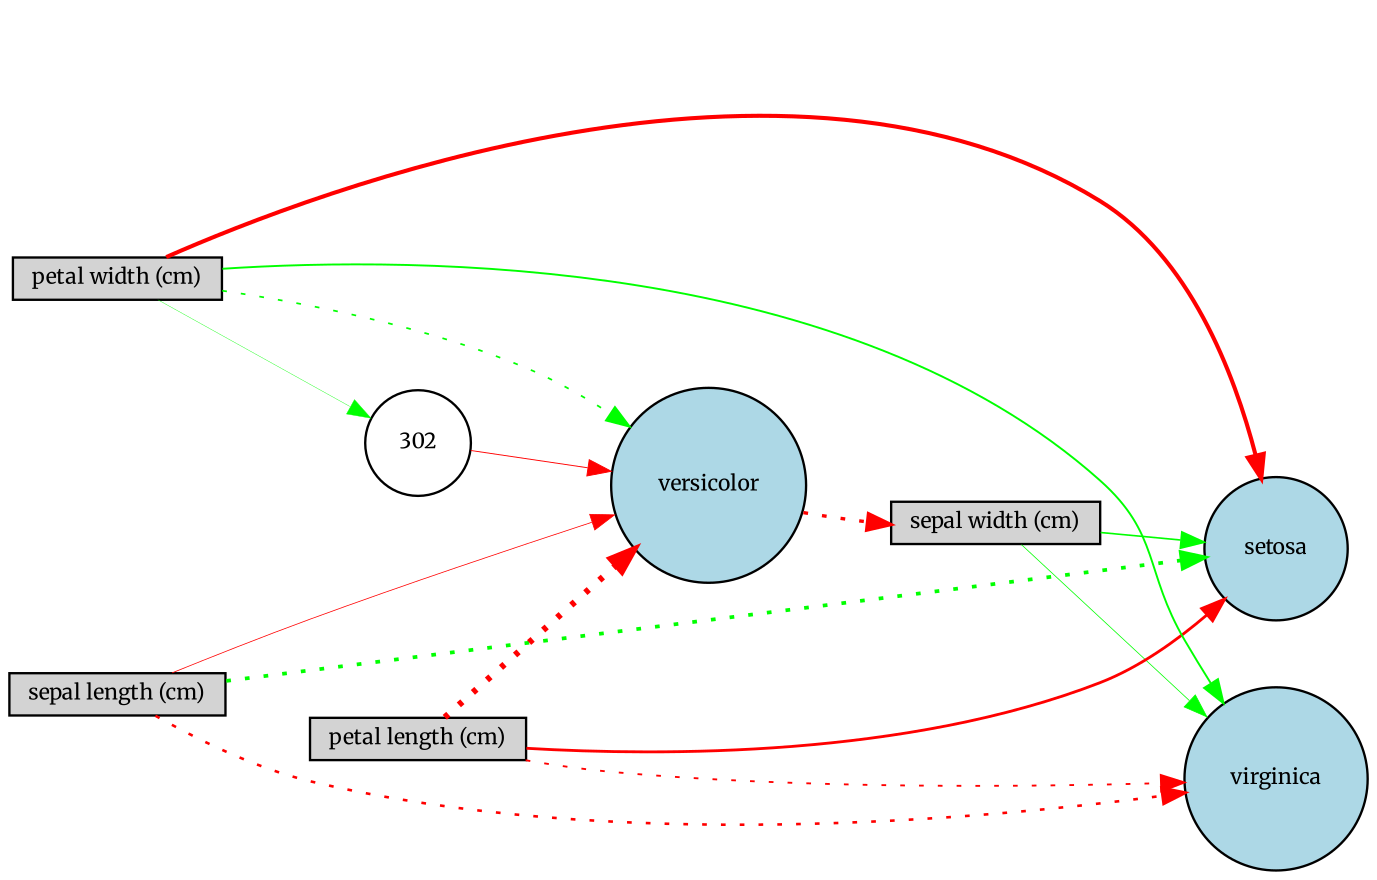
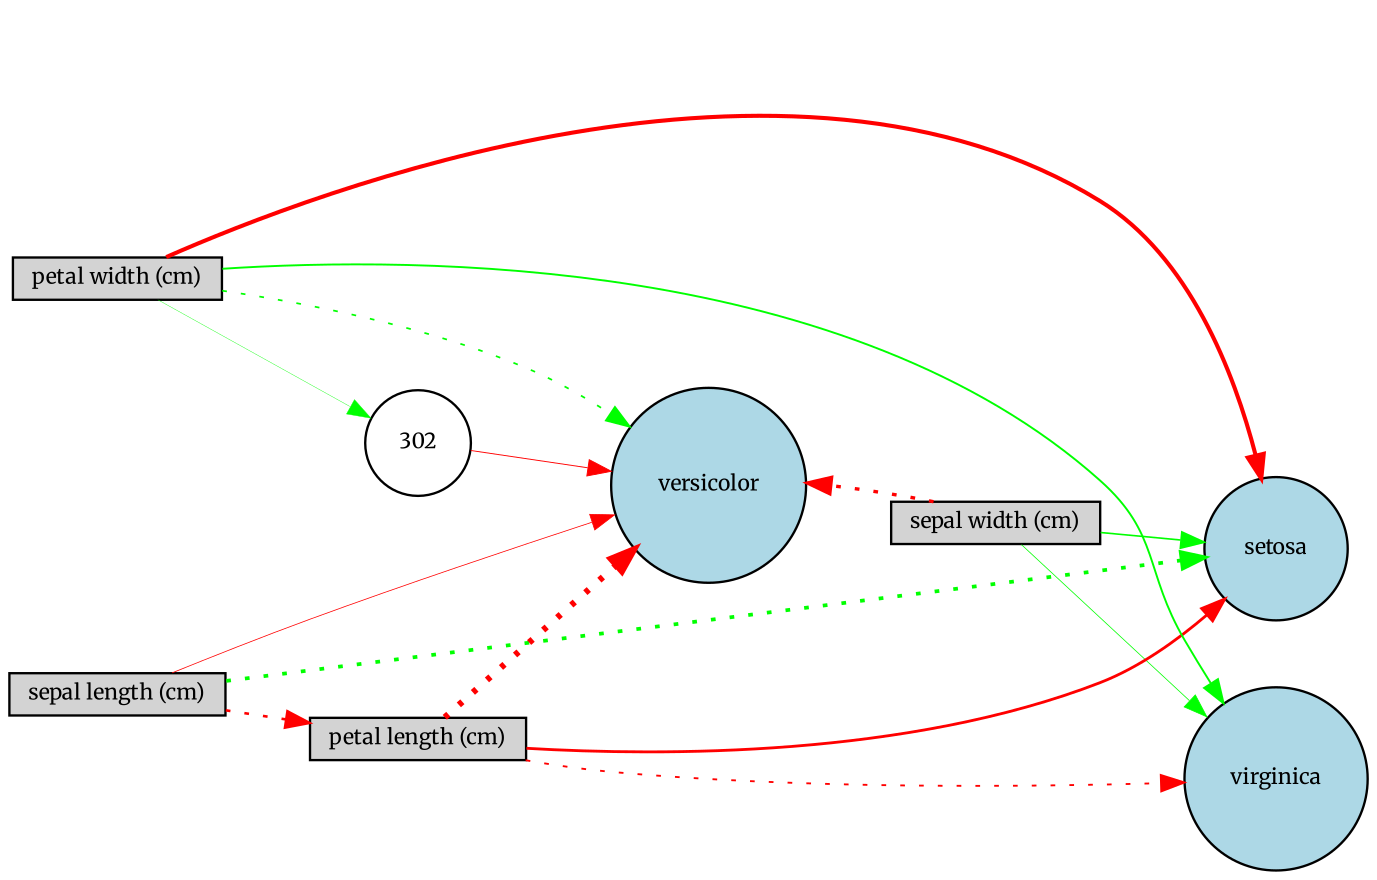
edge "versicolor" -> "sepal width (cm)": reversed
edge "sepal length (cm)" -> "virginica": now "sepal length (cm)" -> "petal length (cm)"
